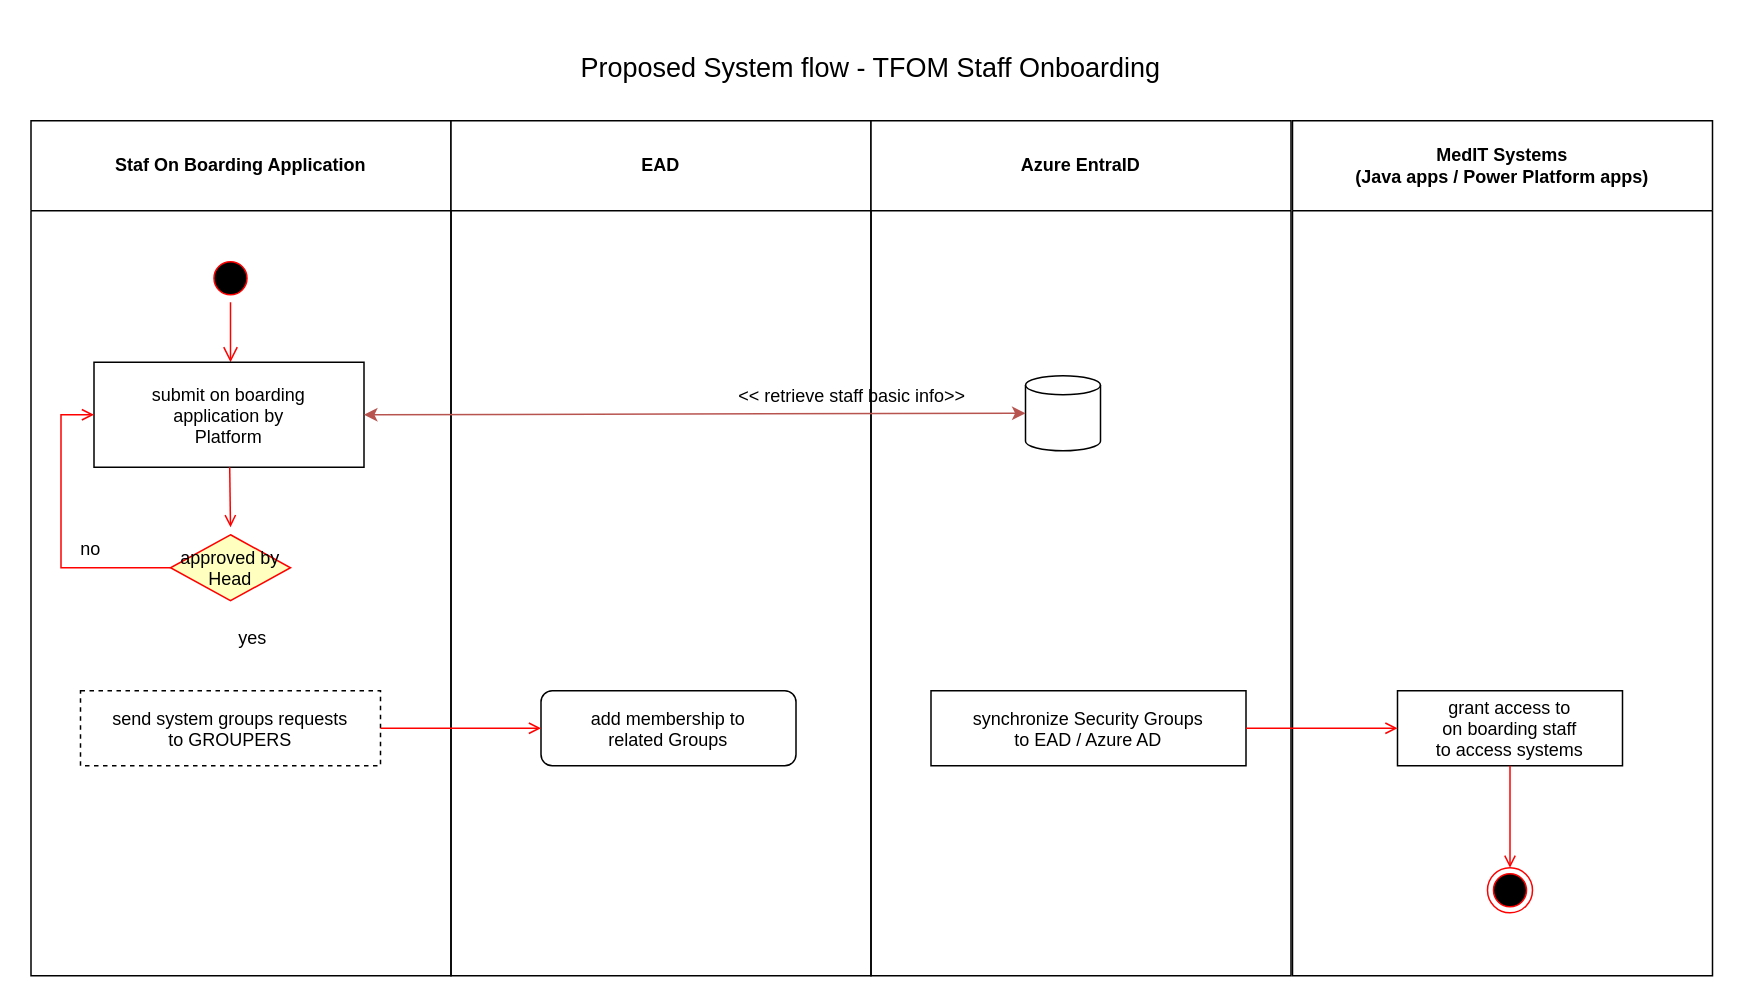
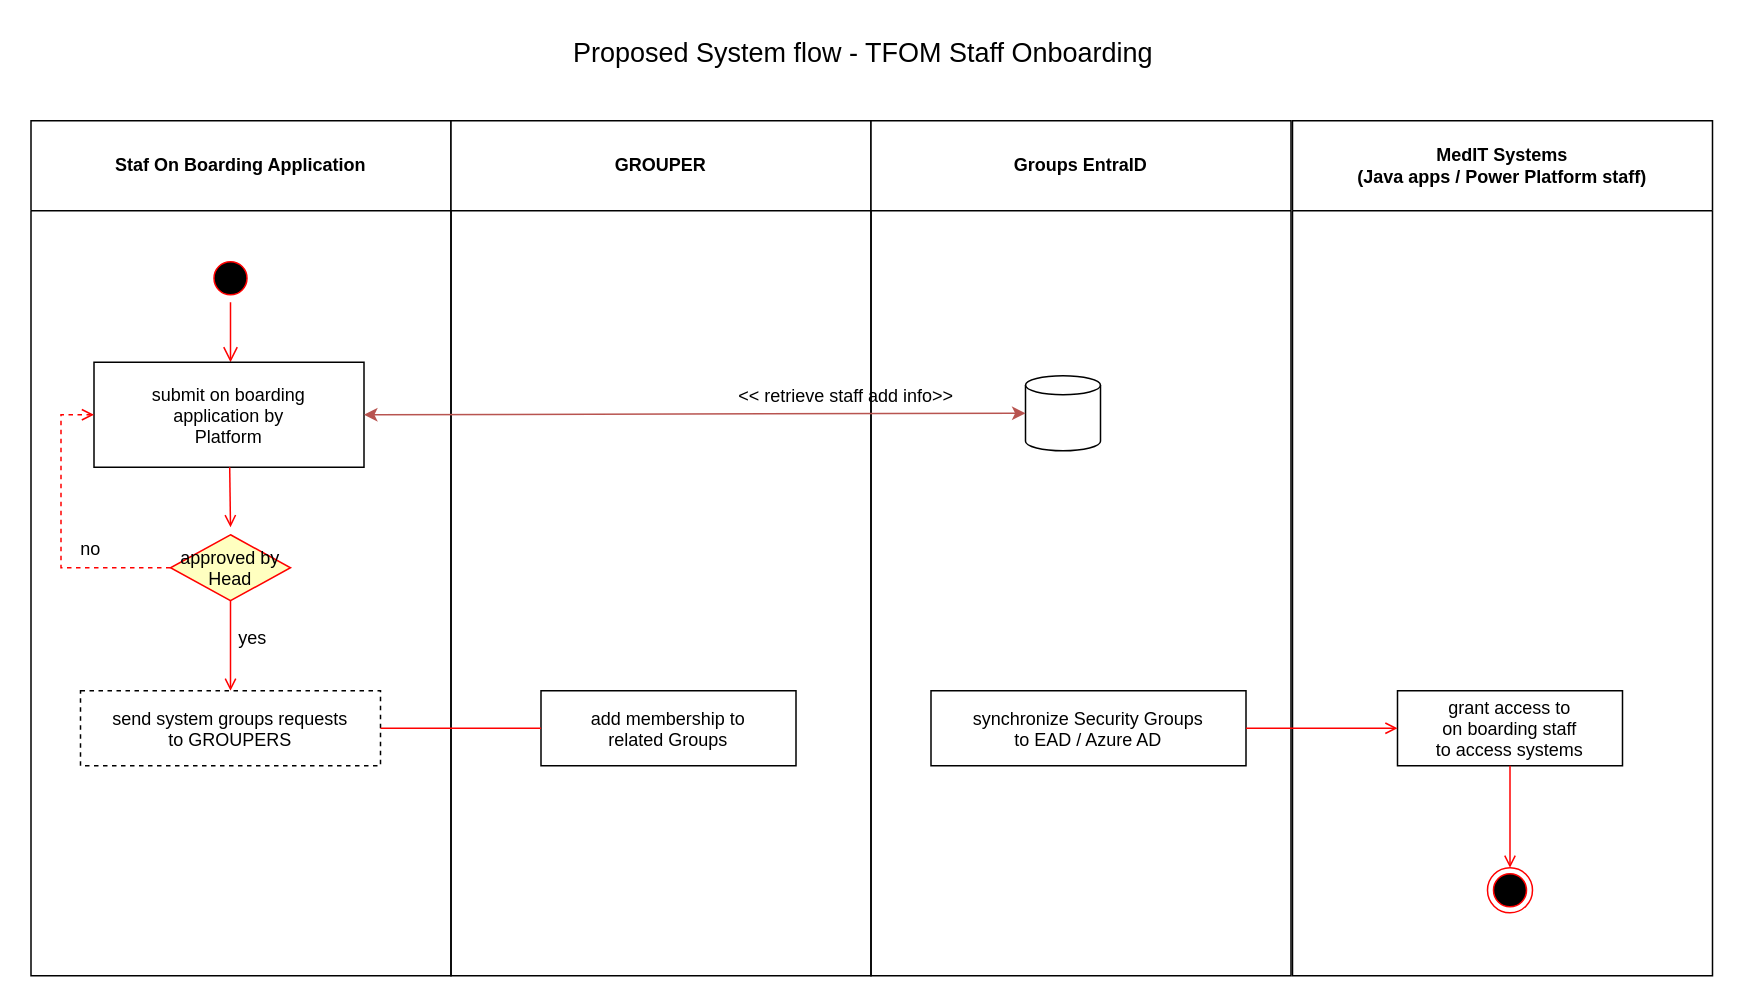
node "Proposed System flow - TFOM Staff Onboarding": moved (871, 68) -> (863, 53)
node "EAD": label "EAD" -> "GROUPER"
node "Azure EntraID": label "Azure EntraID" -> "Groups EntraID"
node "MedIT Systems (Java apps / Power Platform apps)": label "MedIT Systems (Java apps / Power Platform apps)" -> "MedIT Systems (Java apps / Power Platform staff)"
node "<< retrieve staff basic info>>": label "<< retrieve staff basic info>>" -> "<< retrieve staff add info>>"
edge "approved by Head" -> "submit on boarding application by Platform": style solid -> dashed
edge "approved by Head" -> "send system groups requests to GROUPERS": added
edge "send system groups requests to GROUPERS" -> "add membership to related Groups": arrowhead open -> none
node "add membership to related Groups": shape rounded rectangle -> rectangle
